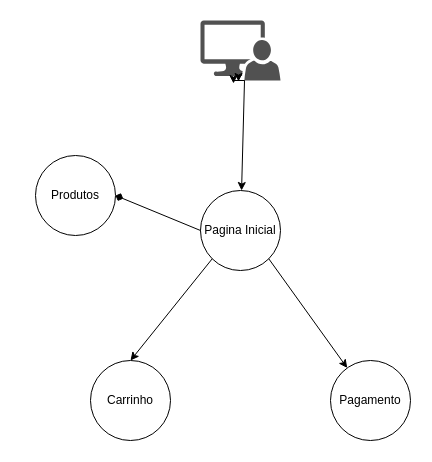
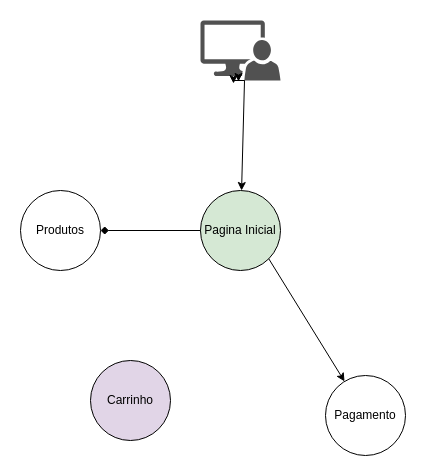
node "Produtos": moved (76, 196) -> (61, 231)
node "Pagina Inicial": fillcolor #ffffff -> #d5e8d4
edge "Pagina Inicial" -> "Carrinho": removed
node "Carrinho": fillcolor #ffffff -> #e1d5e7
node "Pagamento": moved (371, 401) -> (366, 416)
